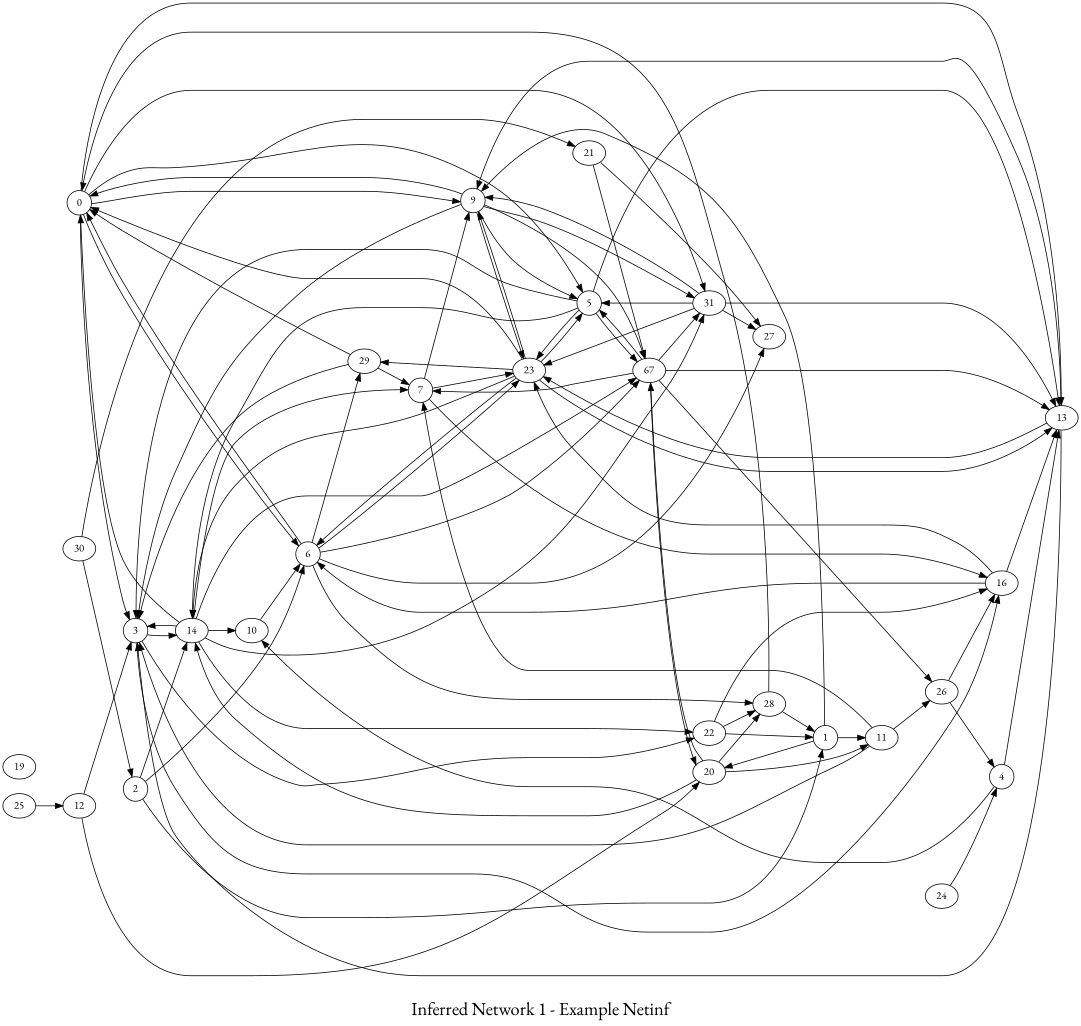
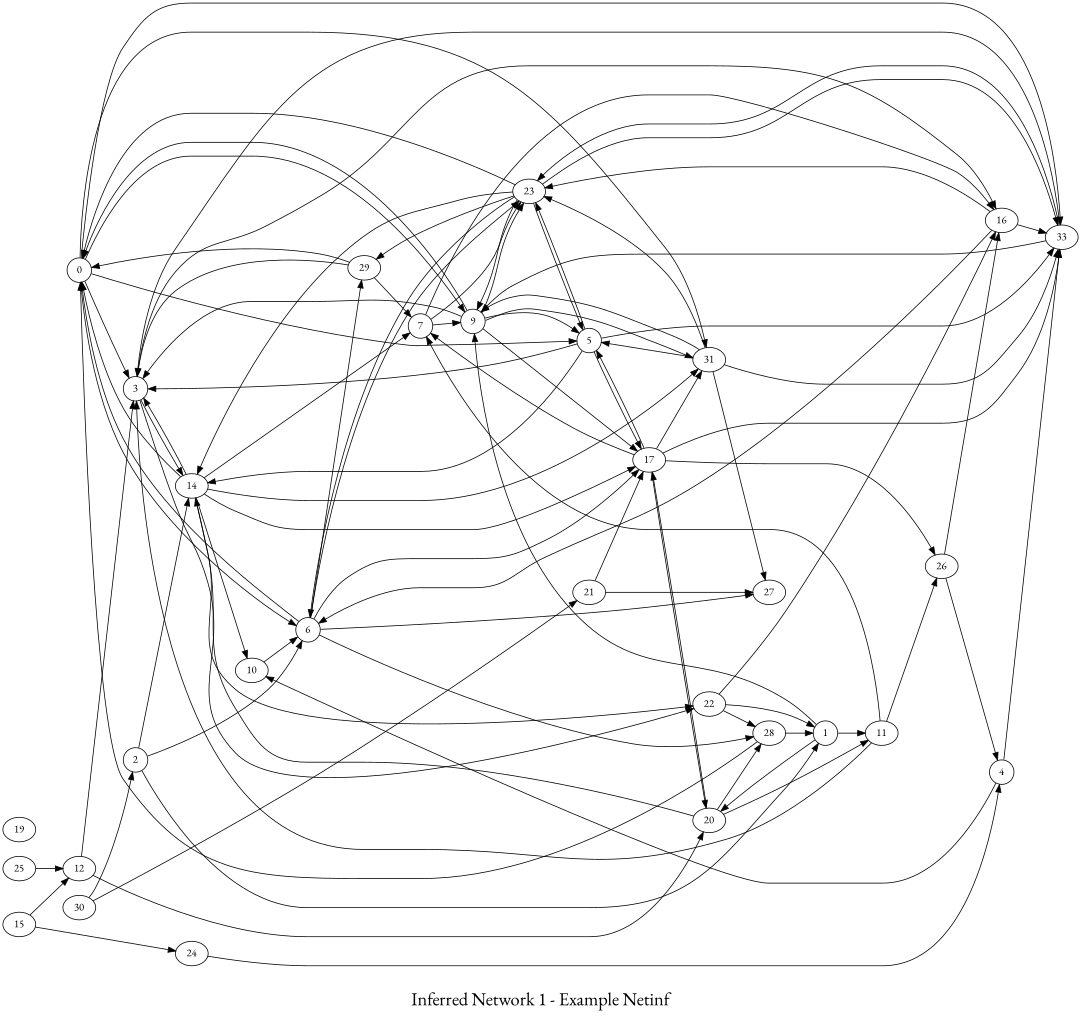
node "67": label "67" -> "17"
node "13": label "13" -> "33"
node "15": added
